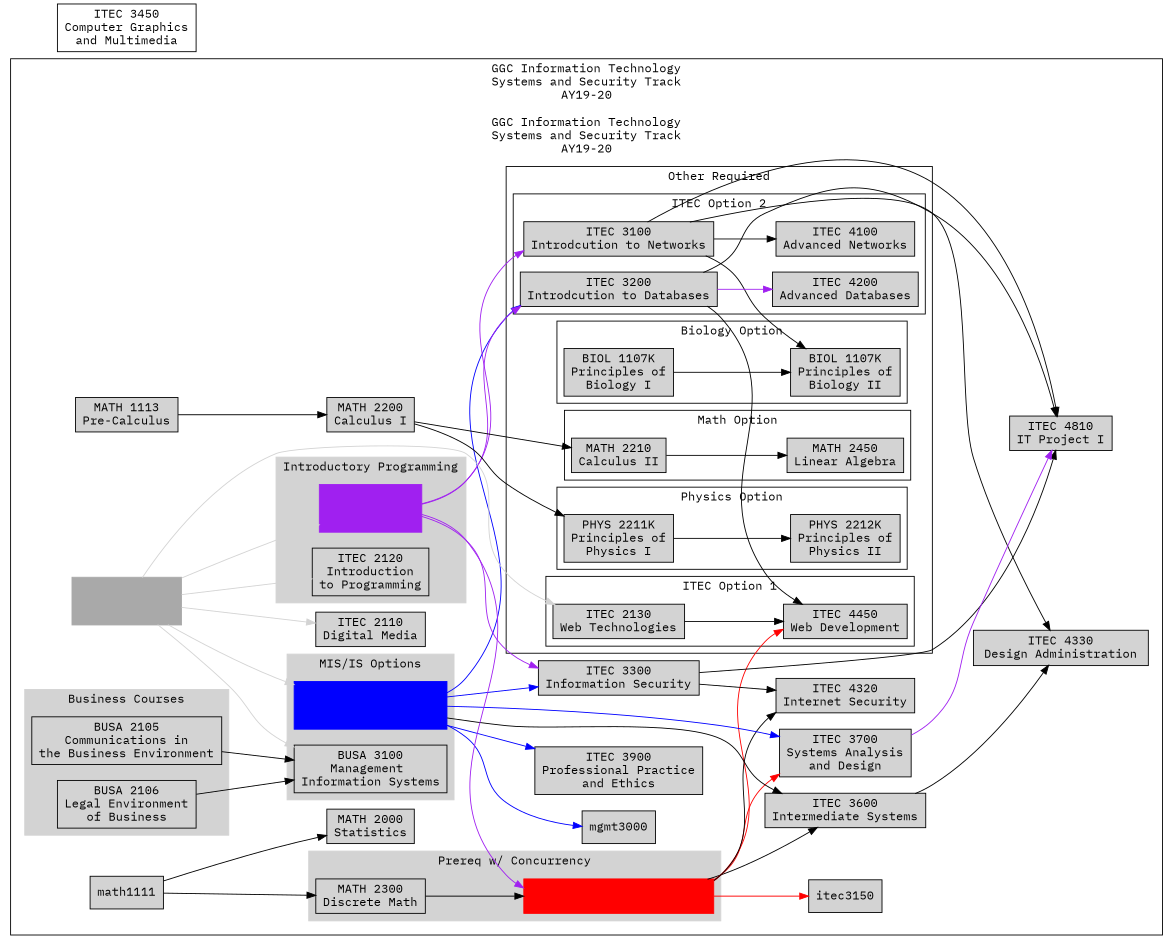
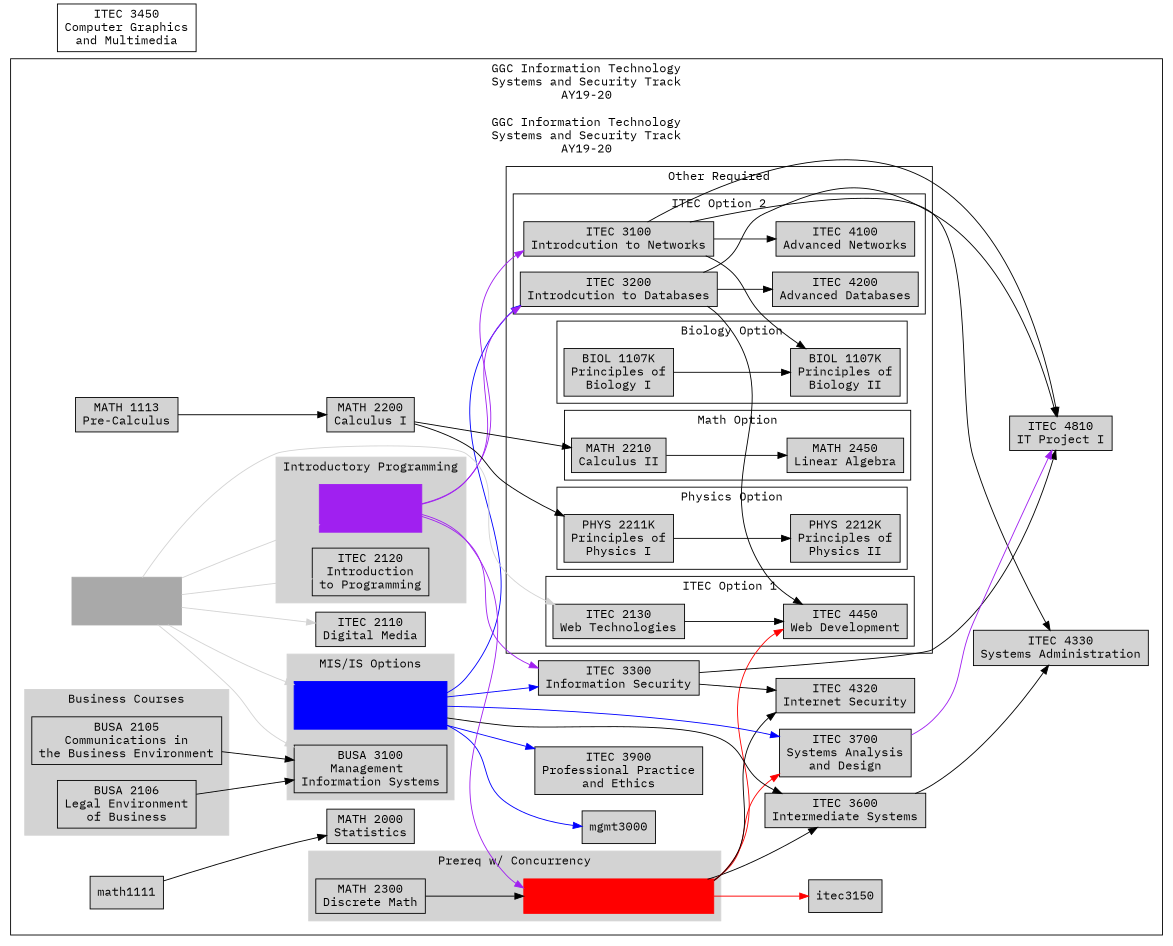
edge "ITEC 3200 Introdcution to Databases" -> "ITEC 4200 Advanced Databases": color purple -> black
node "ITEC 4330 Design Administration": label "ITEC 4330 Design Administration" -> "ITEC 4330 Systems Administration"
edge "math1111" -> "MATH 2300 Discrete Math": removed
